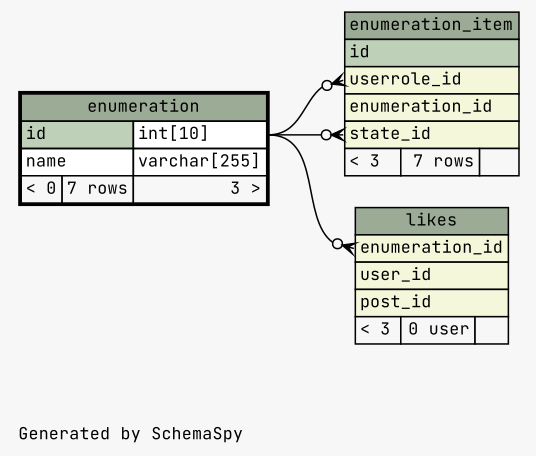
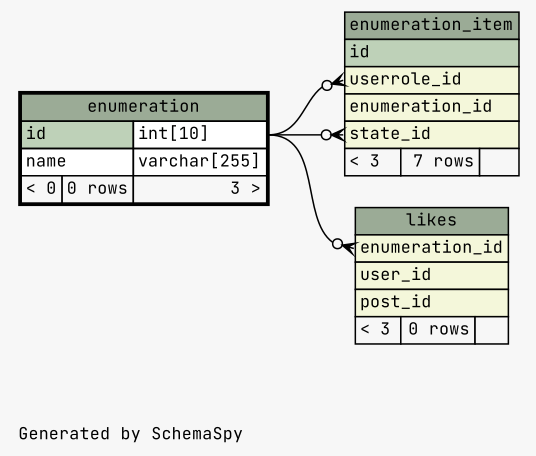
node "enumeration": text "7 rows" -> "0 rows"
node "likes": text "0 user" -> "0 rows"
